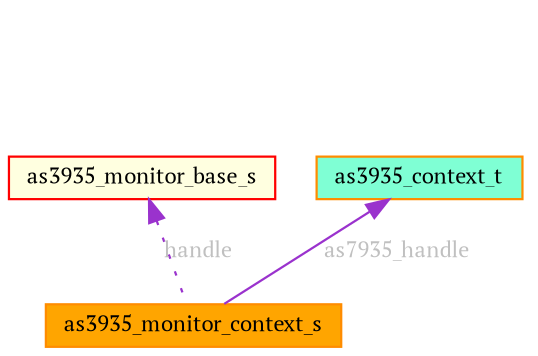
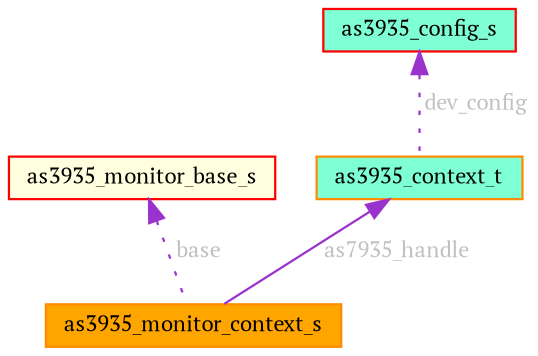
node "as3935_config_s": added
edge "as3935_monitor_context_s" -> "as3935_monitor_base_s": label " handle" -> " base"
